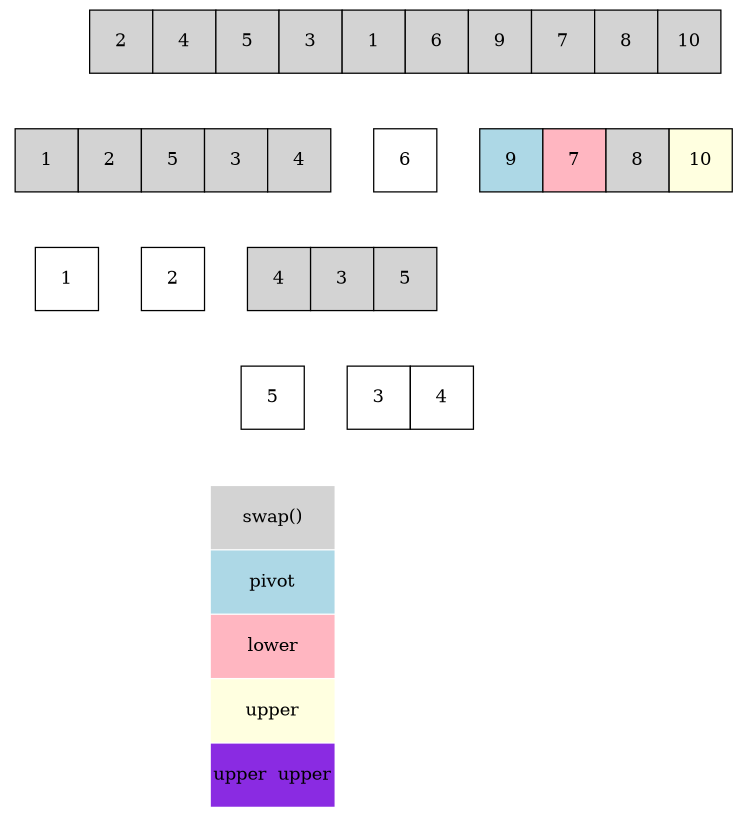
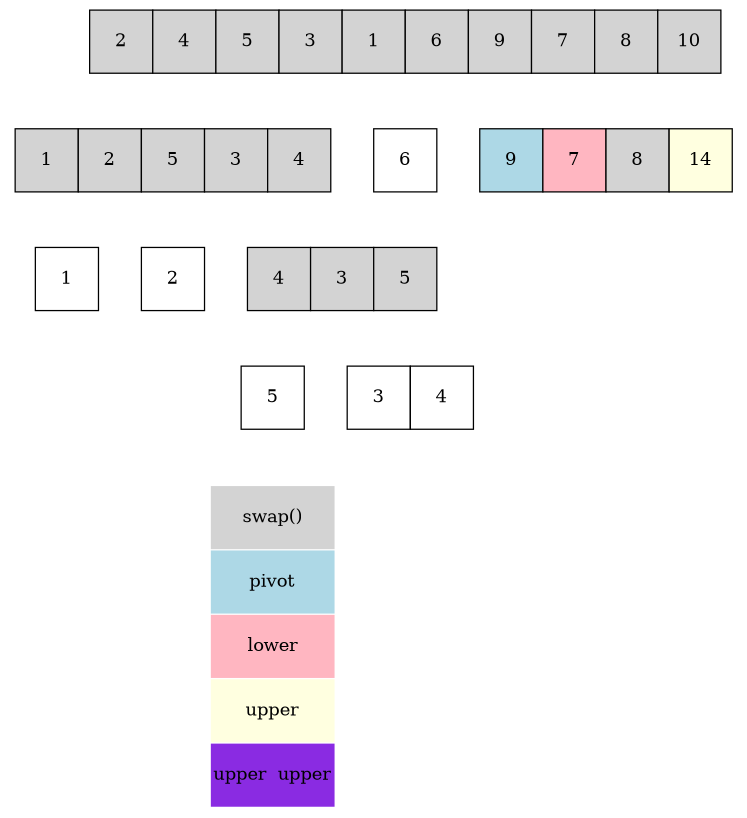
node "9": text "10" -> "14"
